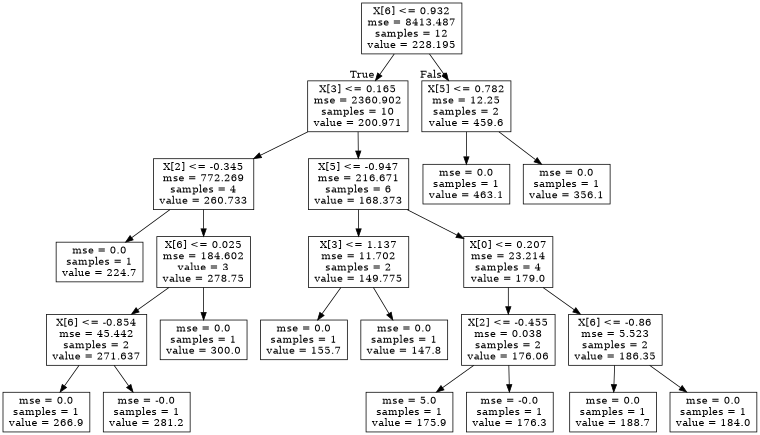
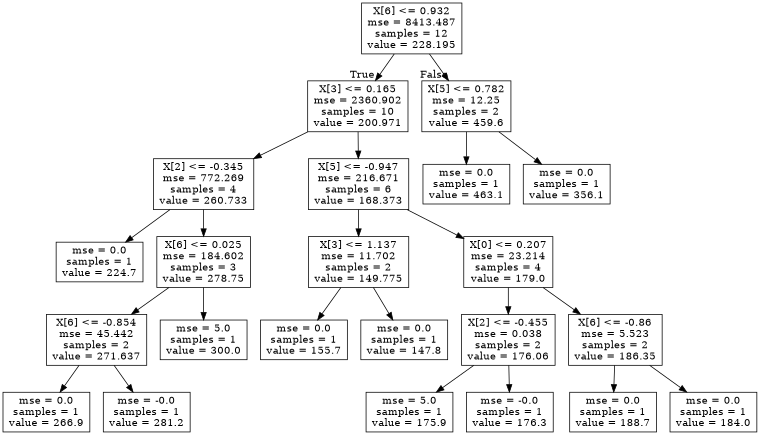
node "X[6] <= 0.025 mse = 184.602 value = 3 value = 278.75": label "X[6] <= 0.025 mse = 184.602 value = 3 value = 278.75" -> "X[6] <= 0.025 mse = 184.602 samples = 3 value = 278.75"
node "mse = 0.0 samples = 1 value = 300.0": label "mse = 0.0 samples = 1 value = 300.0" -> "mse = 5.0 samples = 1 value = 300.0"
